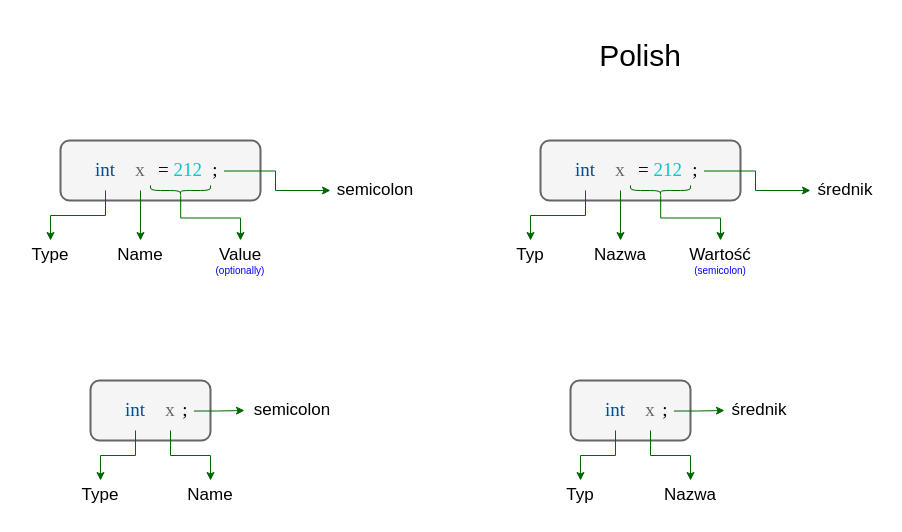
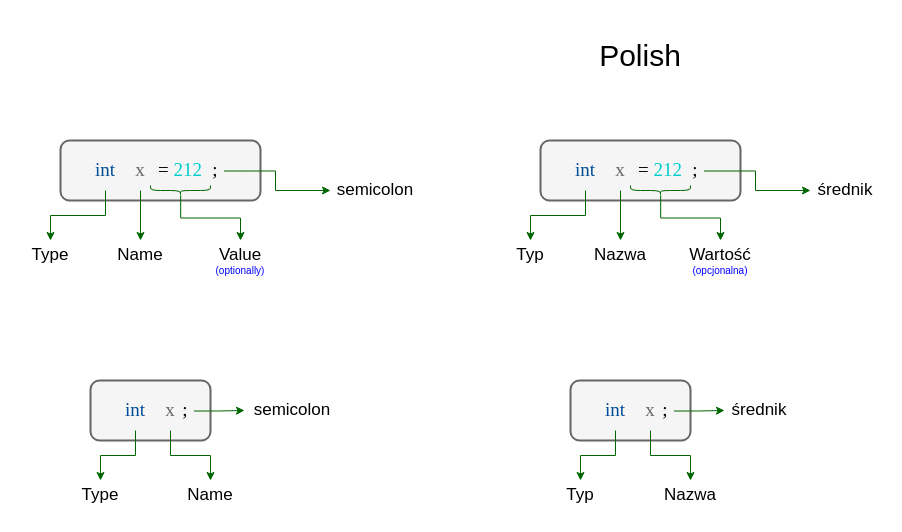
node "(semicolon)": label "(semicolon)" -> "(opcjonalna)"
